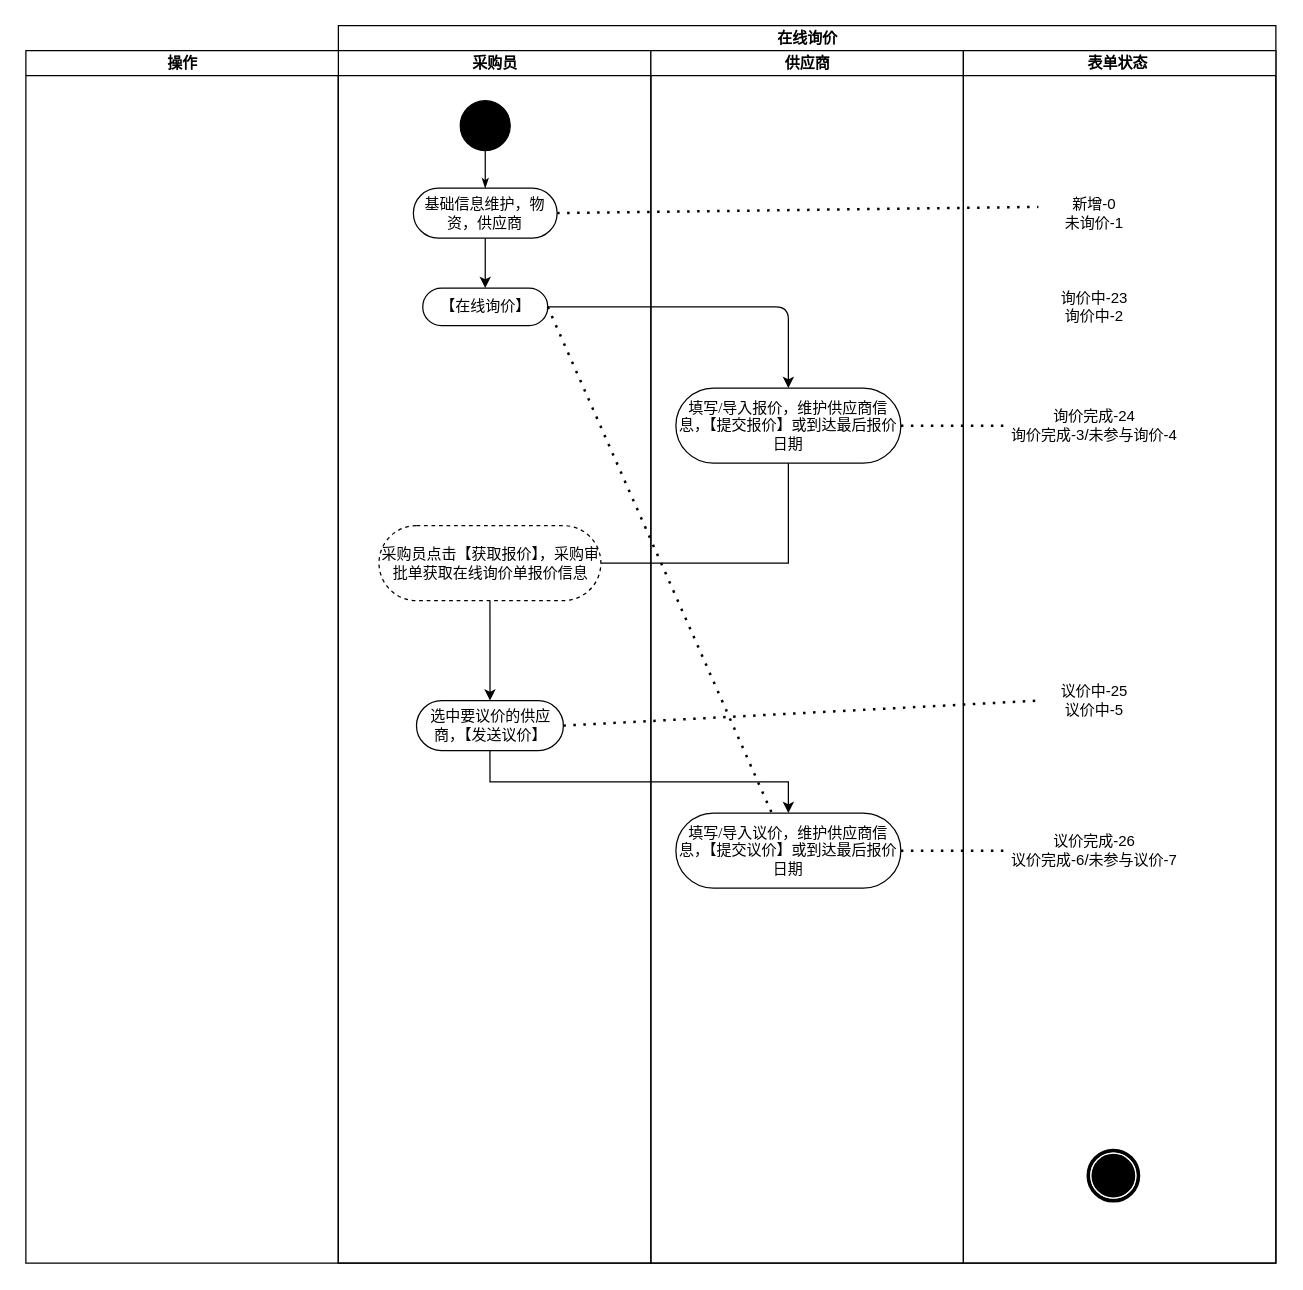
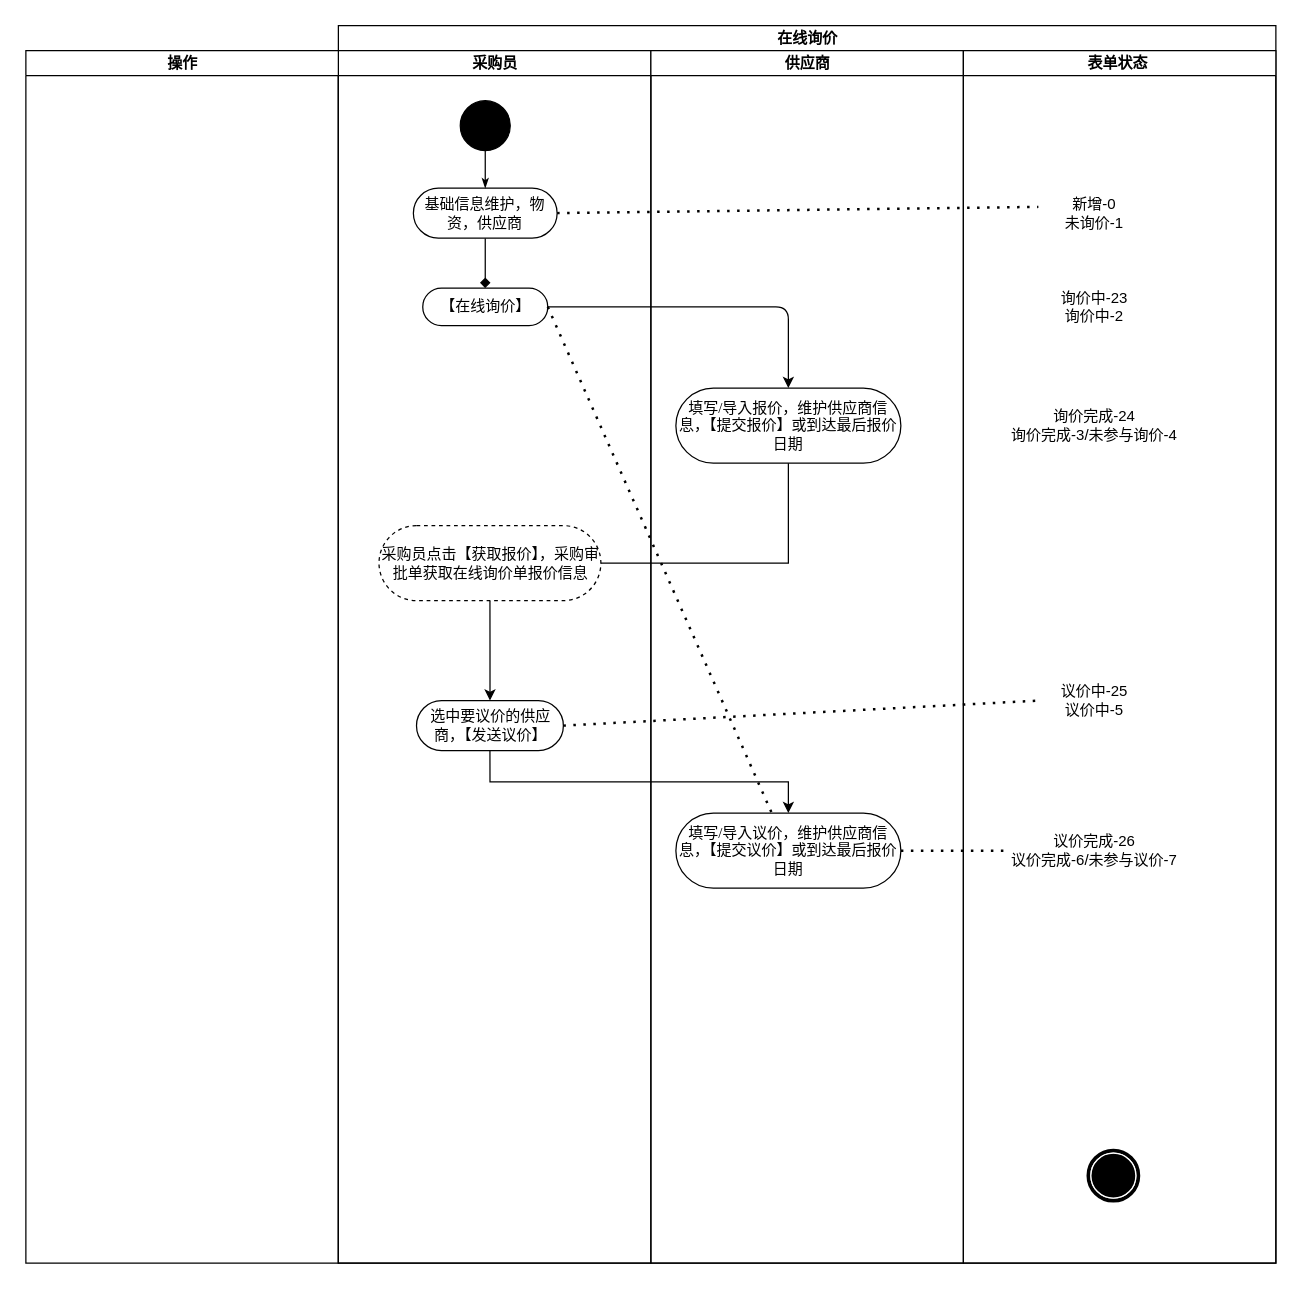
edge "基础信息维护，物资，供应商" -> "【在线询价】": arrowhead classic -> diamond
edge "填写/导入报价，维护供应商信息，【提交报价】或到达最后报价日期" -- "询价完成-24 询价完成-3/未参与询价-4": removed
